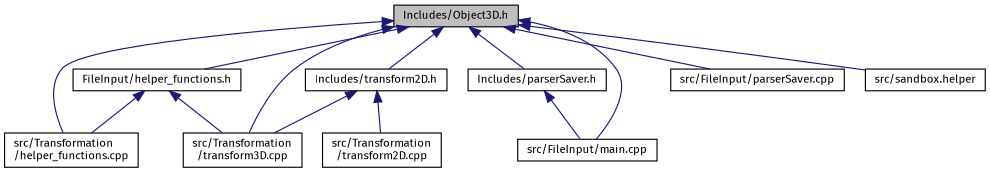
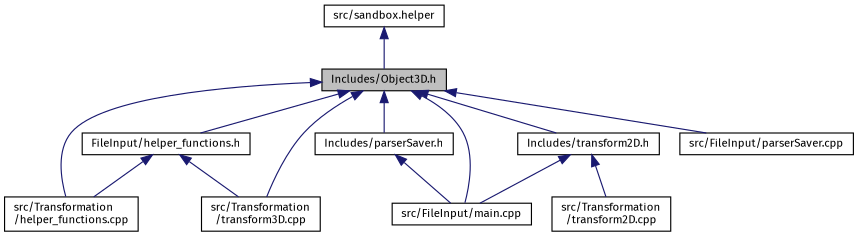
edge "src/sandbox.helper" -> "Includes/Object3D.h": reversed
edge "src/Transformation /transform3D.cpp" -> "Includes/transform2D.h": now "src/FileInput/main.cpp" -> "Includes/transform2D.h"
